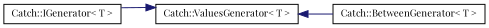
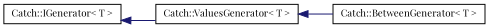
edge "Catch::IGenerator< T >" -> "Catch::ValuesGenerator< T >": reversed
